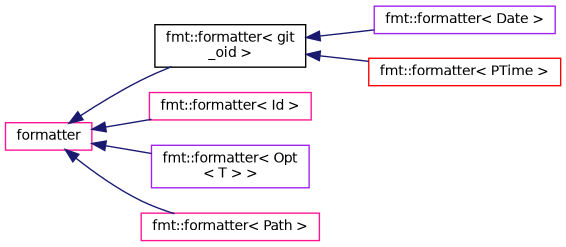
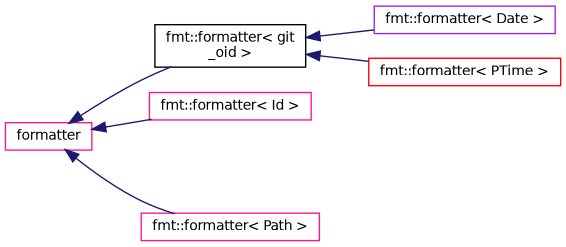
node "fmt::formatter< Opt < T > >": removed
